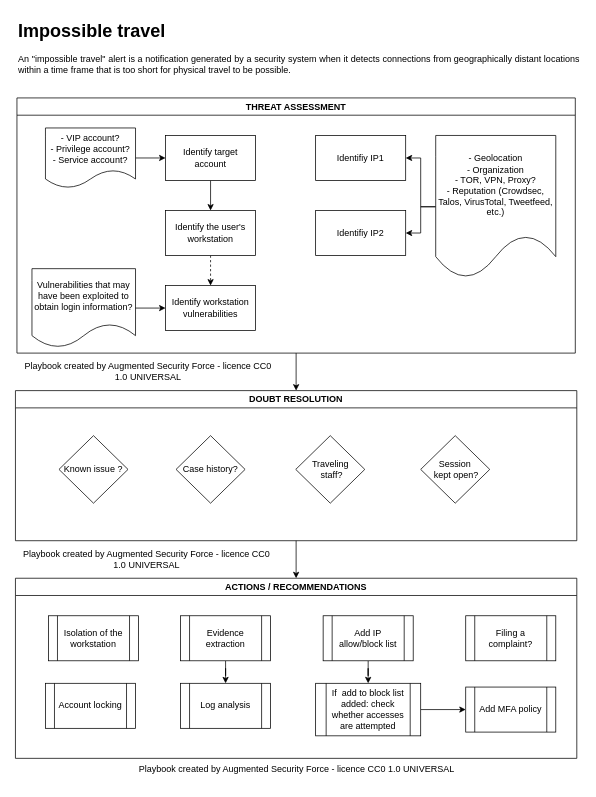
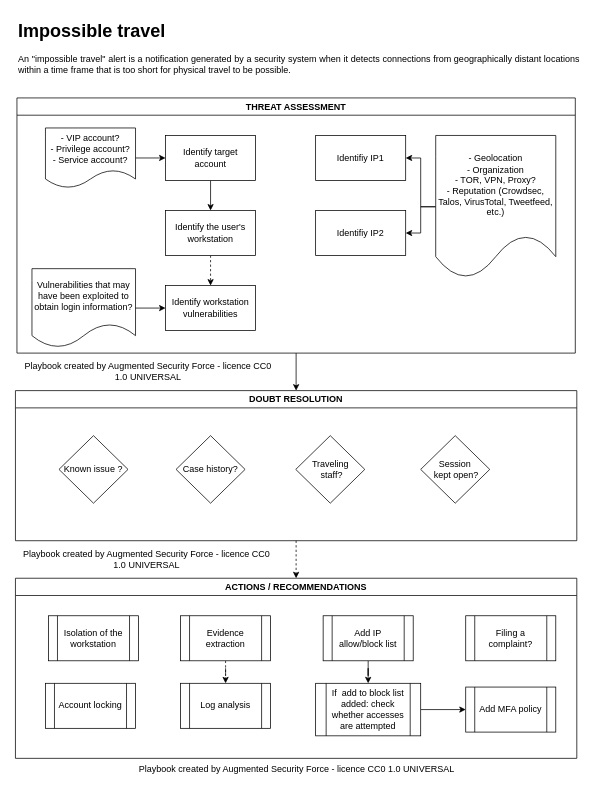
edge "DOUBT RESOLUTION" -> "ACTIONS / RECOMMENDATIONS": style solid -> dashed
edge "Evidence extraction" -> "Log analysis": style solid -> dashed
